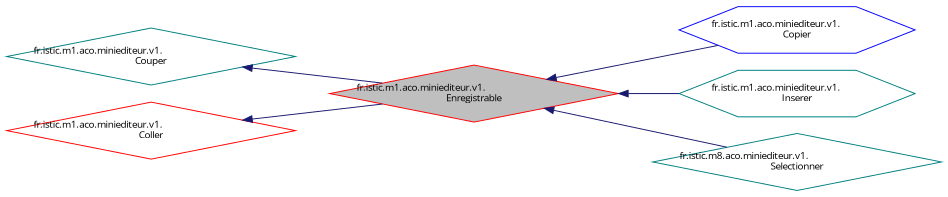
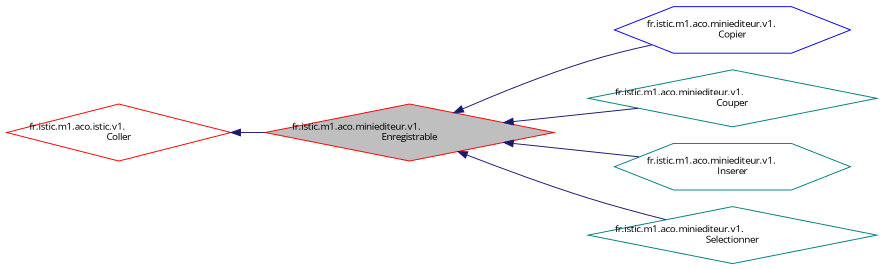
edge "fr.istic.m1.aco.miniediteur.v1. Enregistrable" -> "fr.istic.m1.aco.miniediteur.v1. Couper": reversed
node "fr.istic.m1.aco.miniediteur.v1. Coller": label "fr.istic.m1.aco.miniediteur.v1. Coller" -> "fr.istic.m1.aco.istic.v1. Coller"
node "fr.istic.m8.aco.miniediteur.v1. Selectionner": label "fr.istic.m8.aco.miniediteur.v1. Selectionner" -> "fr.istic.m1.aco.miniediteur.v1. Selectionner"
